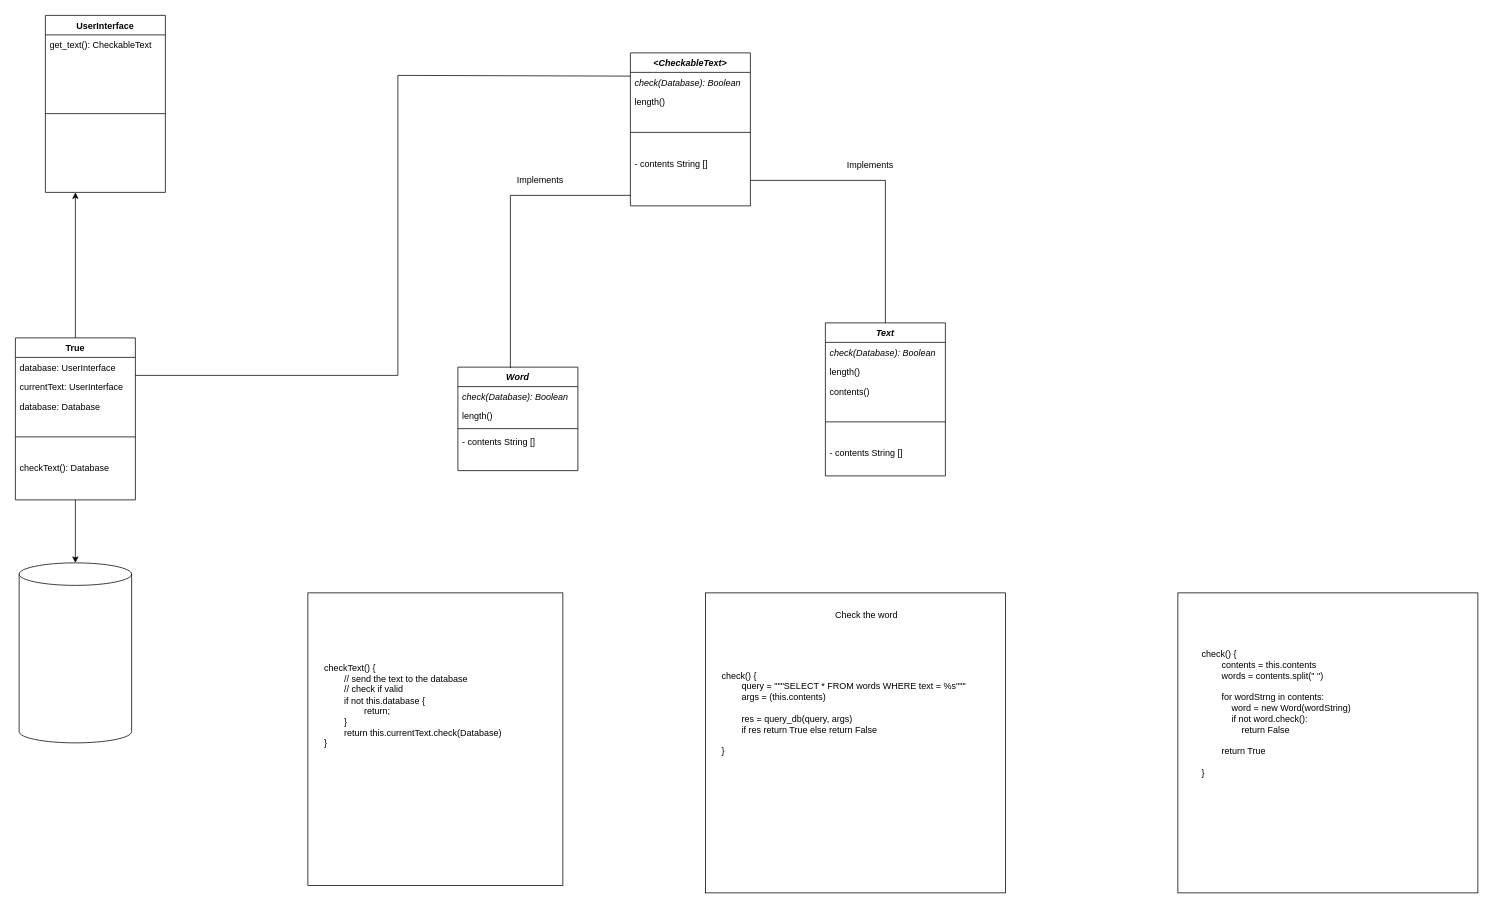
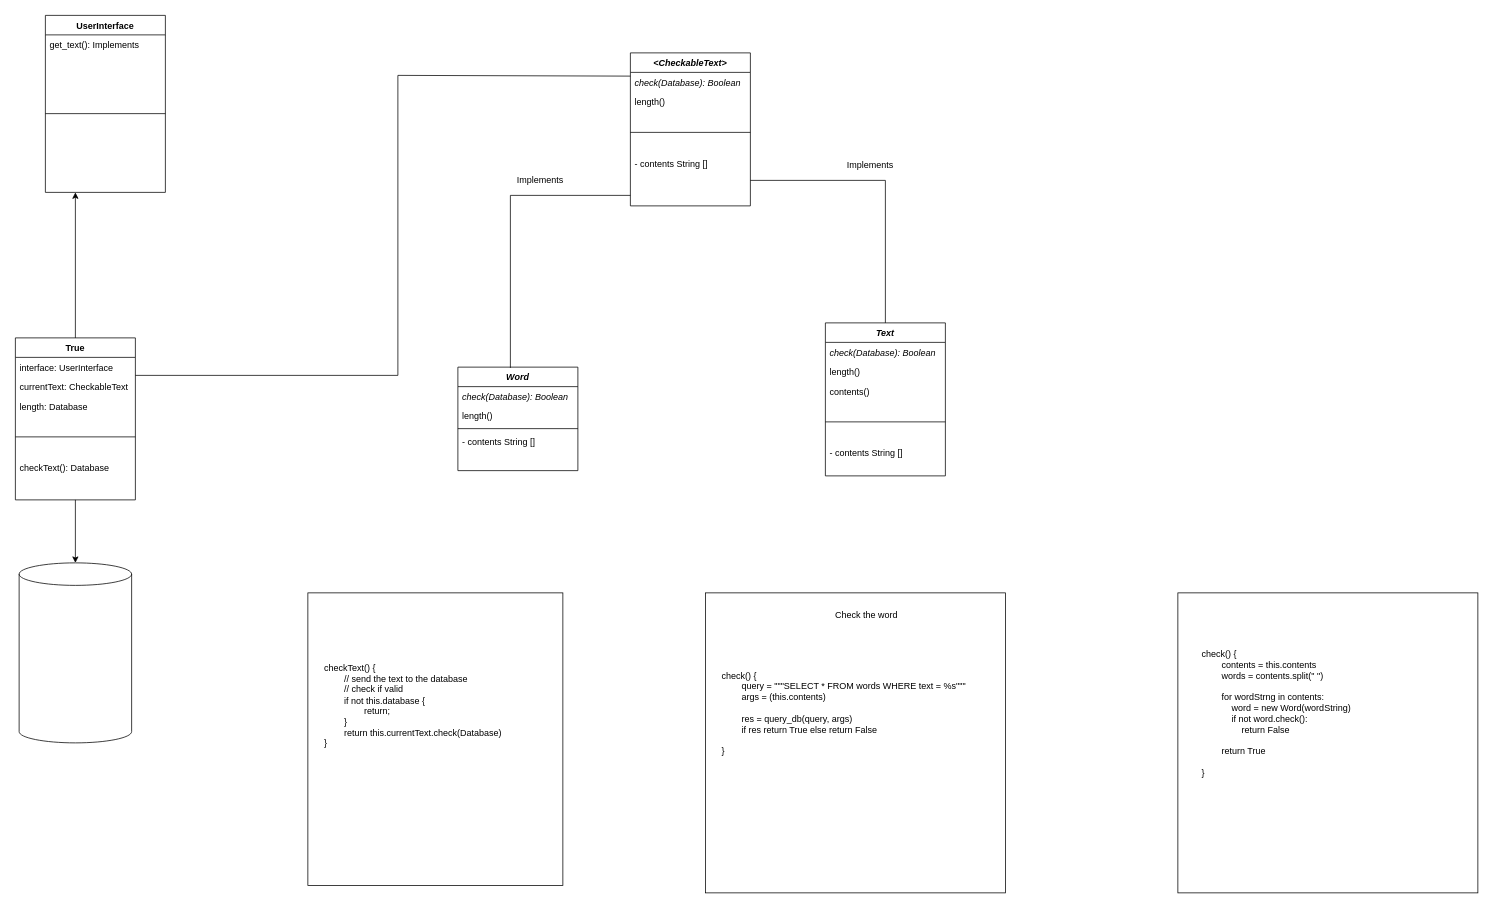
node "get_text(): CheckableText": label "get_text(): CheckableText" -> "get_text(): Implements"
node "database: UserInterface": label "database: UserInterface" -> "interface: UserInterface"
node "currentText: UserInterface": label "currentText: UserInterface" -> "currentText: CheckableText"
node "database: Database": label "database: Database" -> "length: Database"
